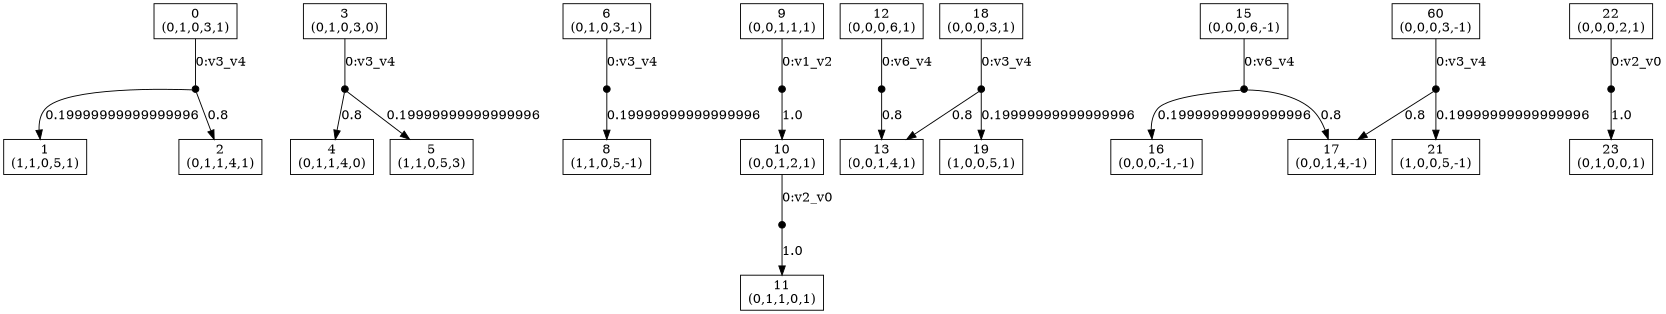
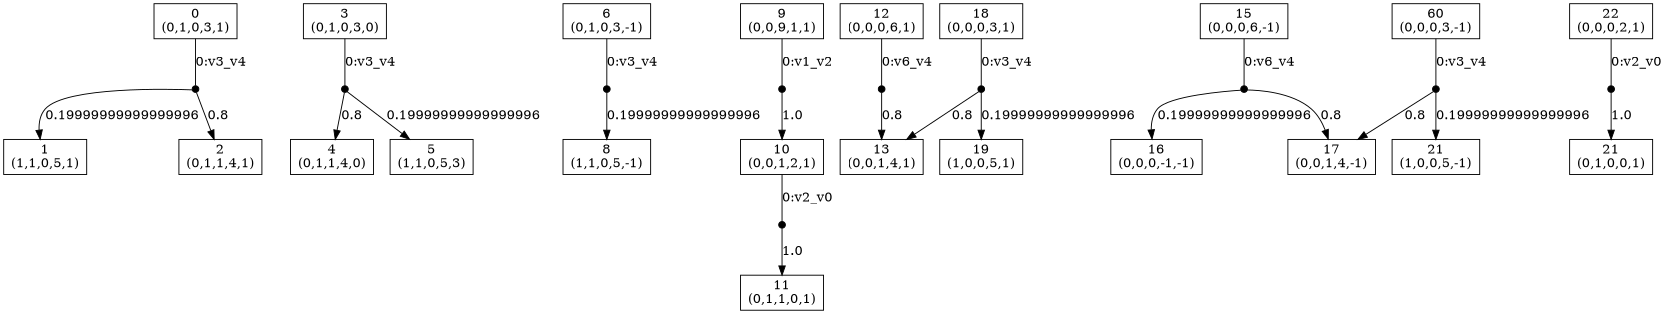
node "9 (0,0,1,1,1)": label "9 (0,0,1,1,1)" -> "9 (0,0,9,1,1)"
node "23 (0,1,0,0,1)": label "23 (0,1,0,0,1)" -> "21 (0,1,0,0,1)"
